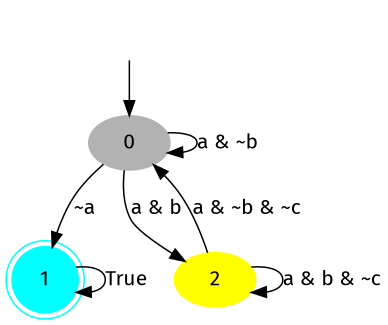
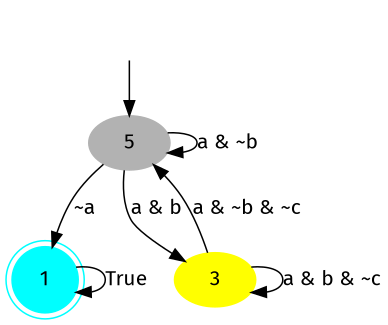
node "0": label "0" -> "5"
node "2": label "2" -> "3"
